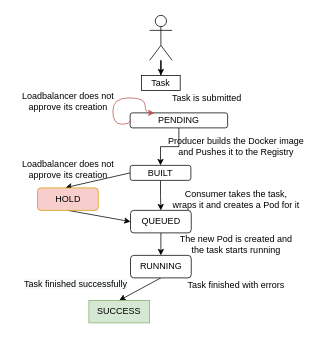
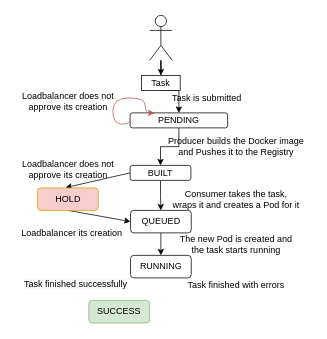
edge "Task" -> "PENDING": added
node "Loadbalancer its creation": added
edge "RUNNING" -> "SUCCESS": removed
node "SUCCESS": shape rectangle -> rounded rectangle
